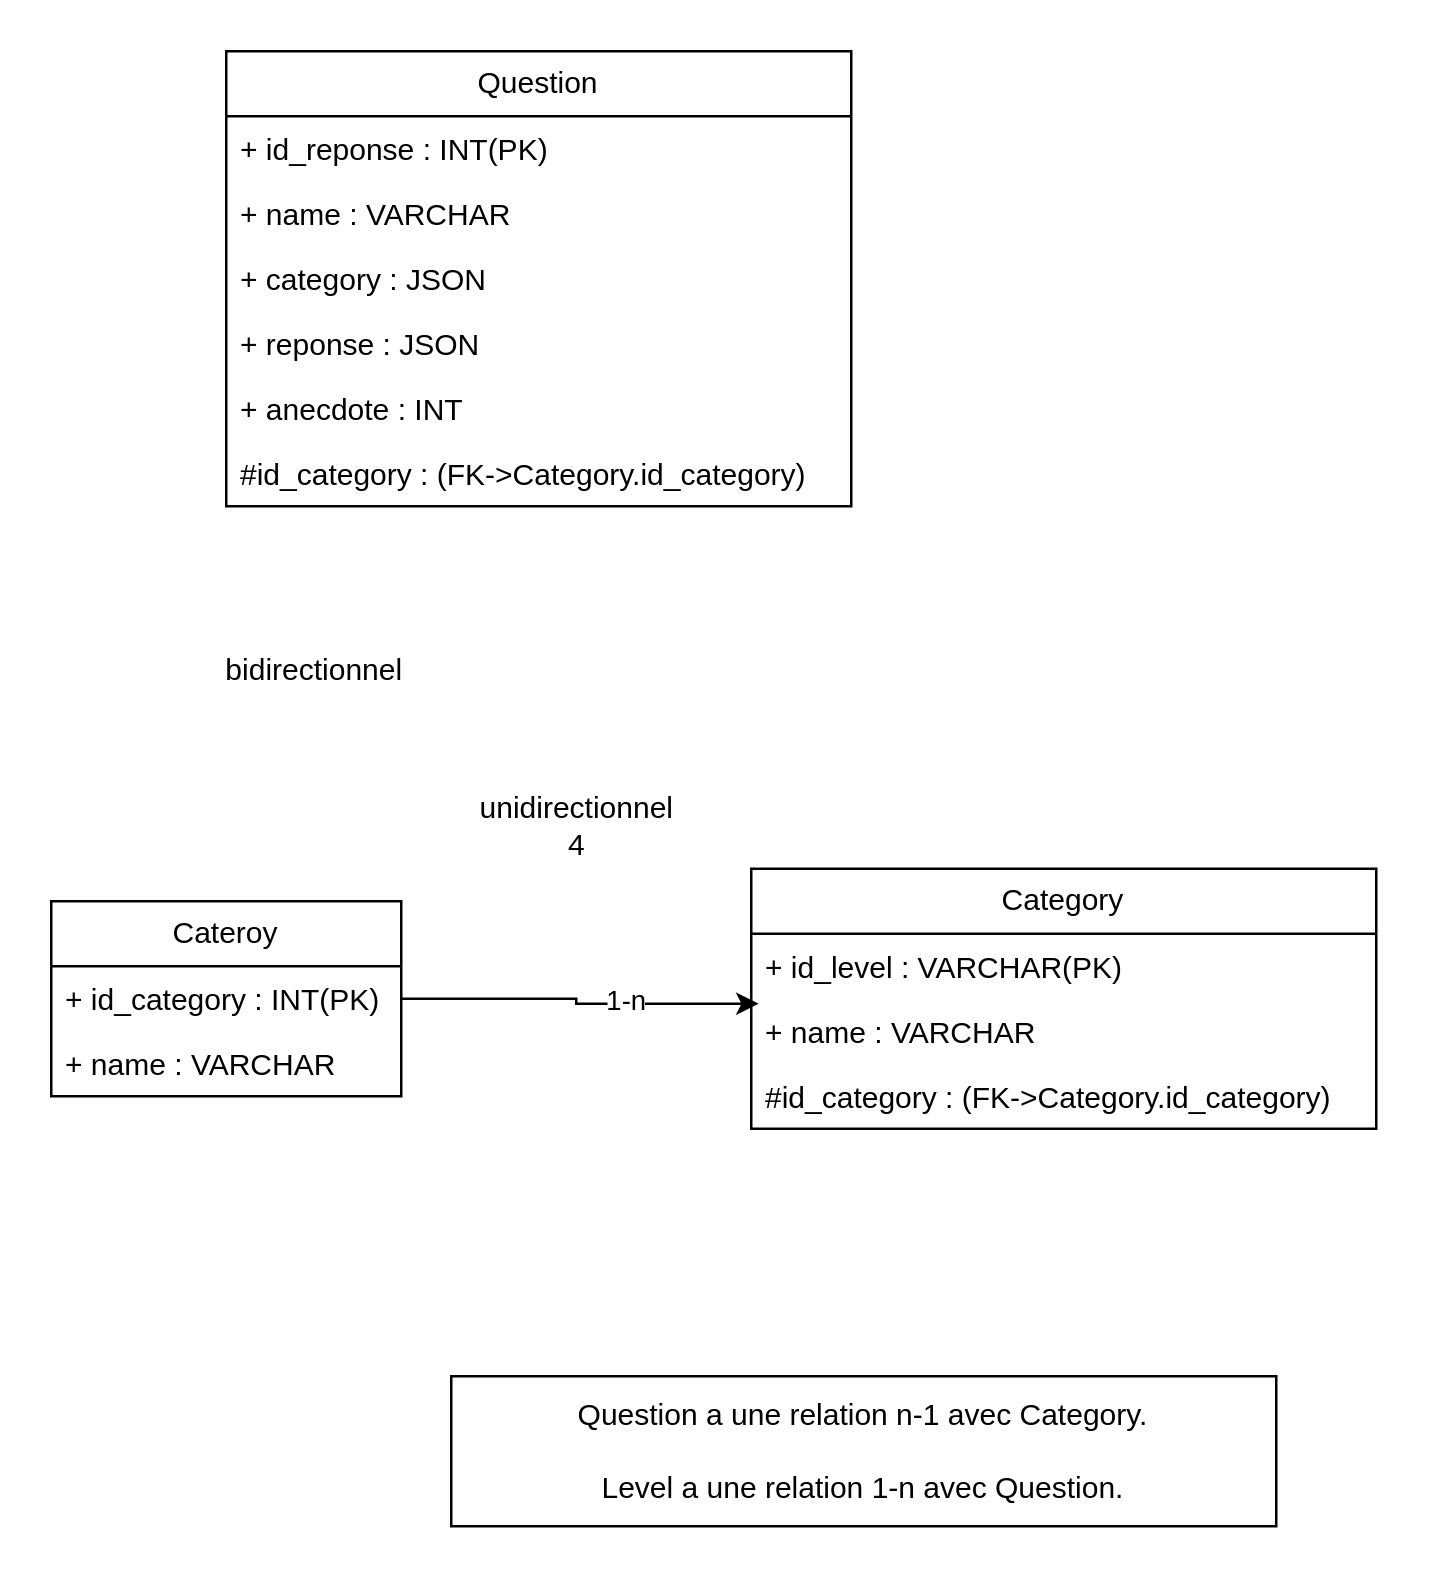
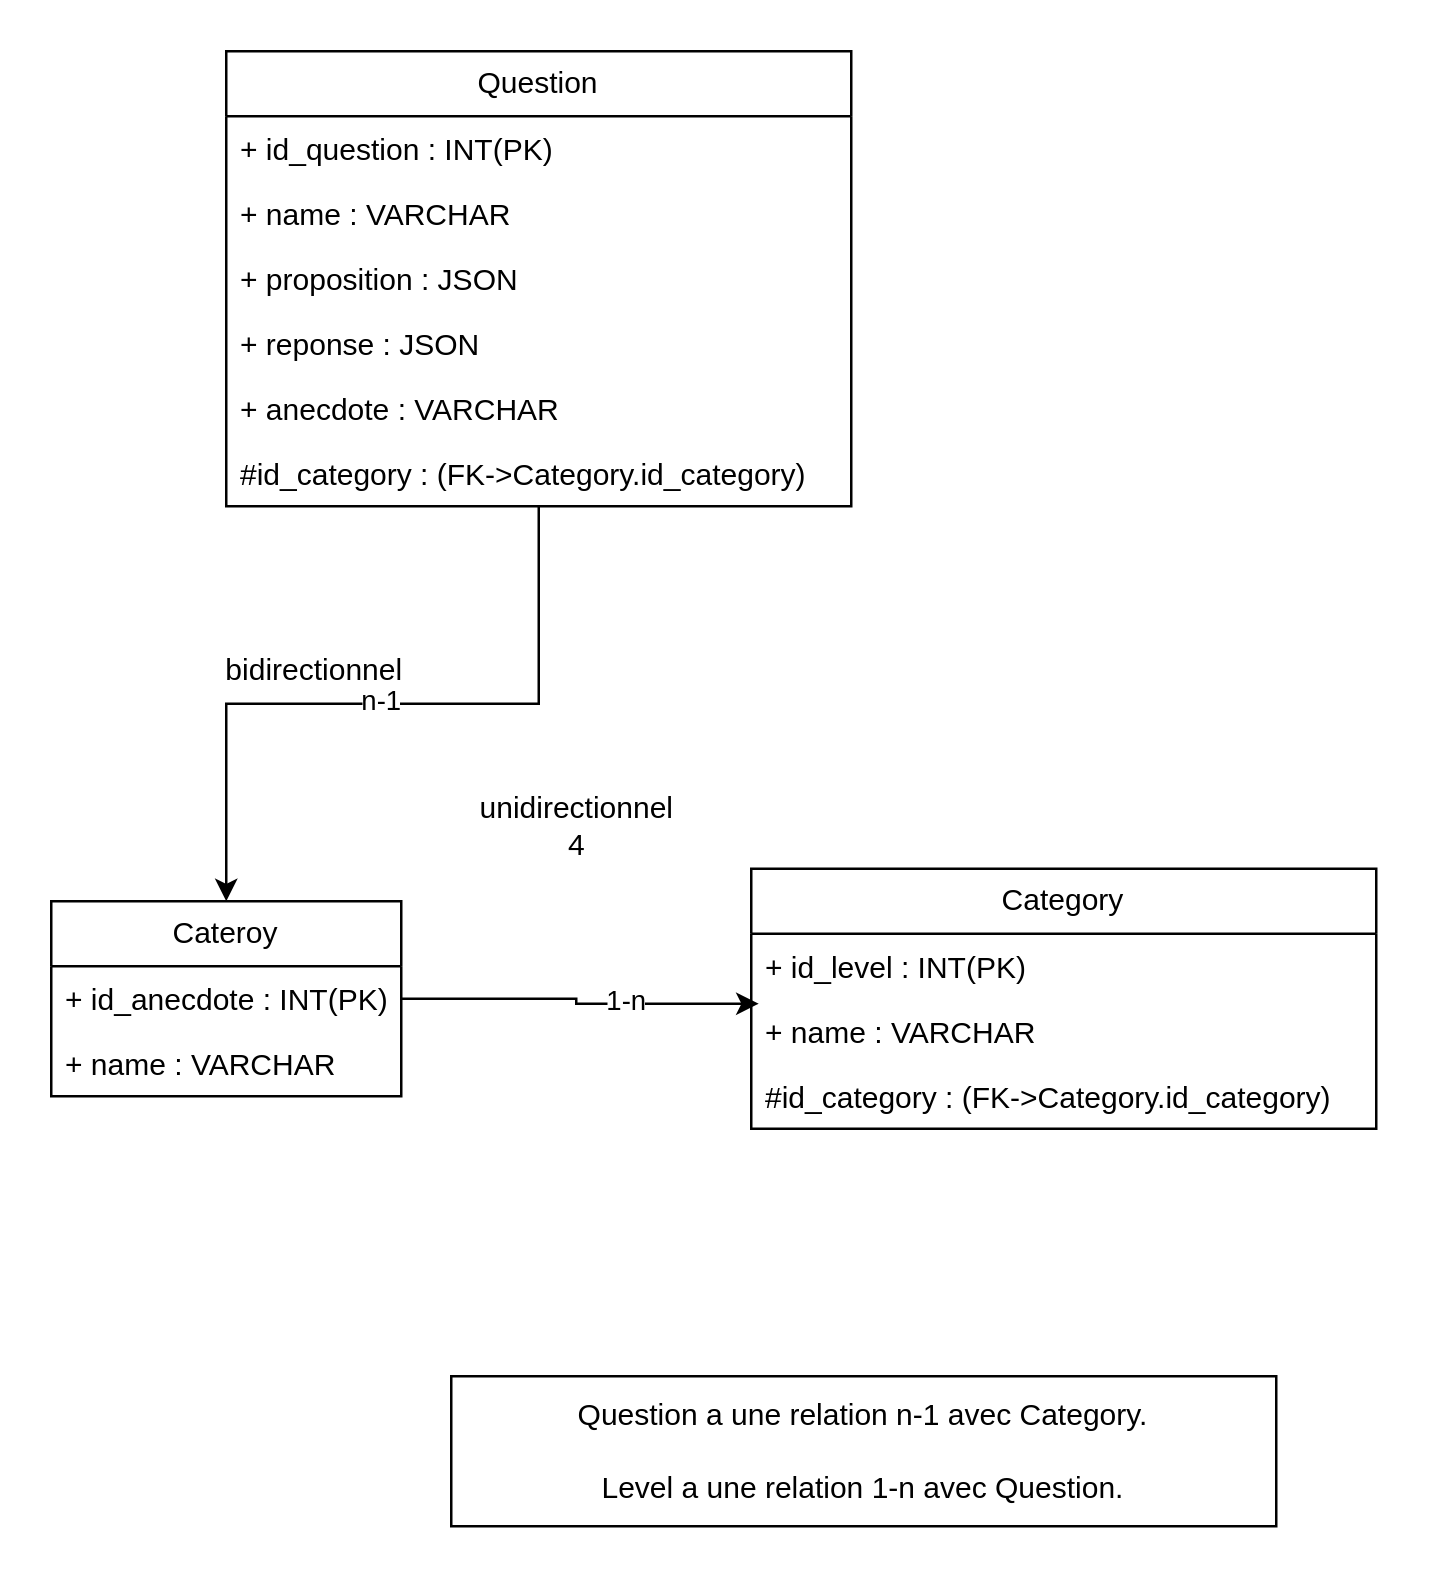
node "+ id_reponse : INT(PK)": label "+ id_reponse : INT(PK)" -> "+ id_question : INT(PK)"
node "+ category : JSON": label "+ category : JSON" -> "+ proposition : JSON"
node "+ anecdote : INT": label "+ anecdote : INT" -> "+ anecdote : VARCHAR"
edge "Question" -> "Cateroy": added, label "n-1"
node "+ id_level : VARCHAR(PK)": label "+ id_level : VARCHAR(PK)" -> "+ id_level : INT(PK)"
node "+ id_category : INT(PK)": label "+ id_category : INT(PK)" -> "+ id_anecdote : INT(PK)"
